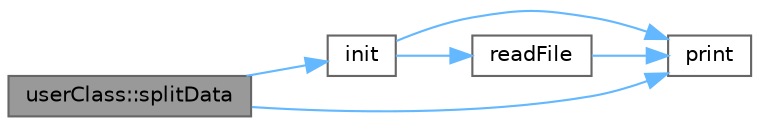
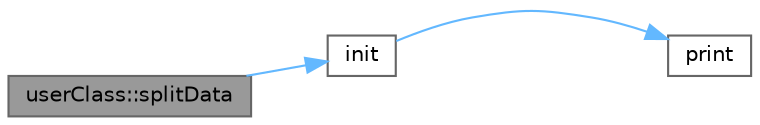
node "readFile": removed
edge "userClass::splitData" -> "print": removed
